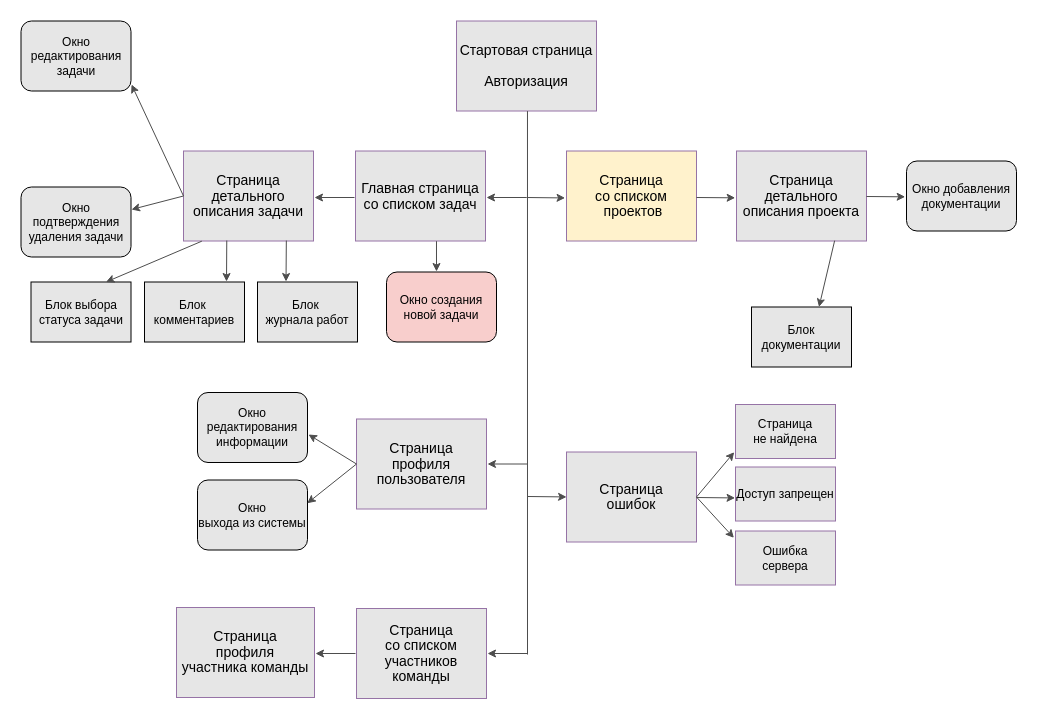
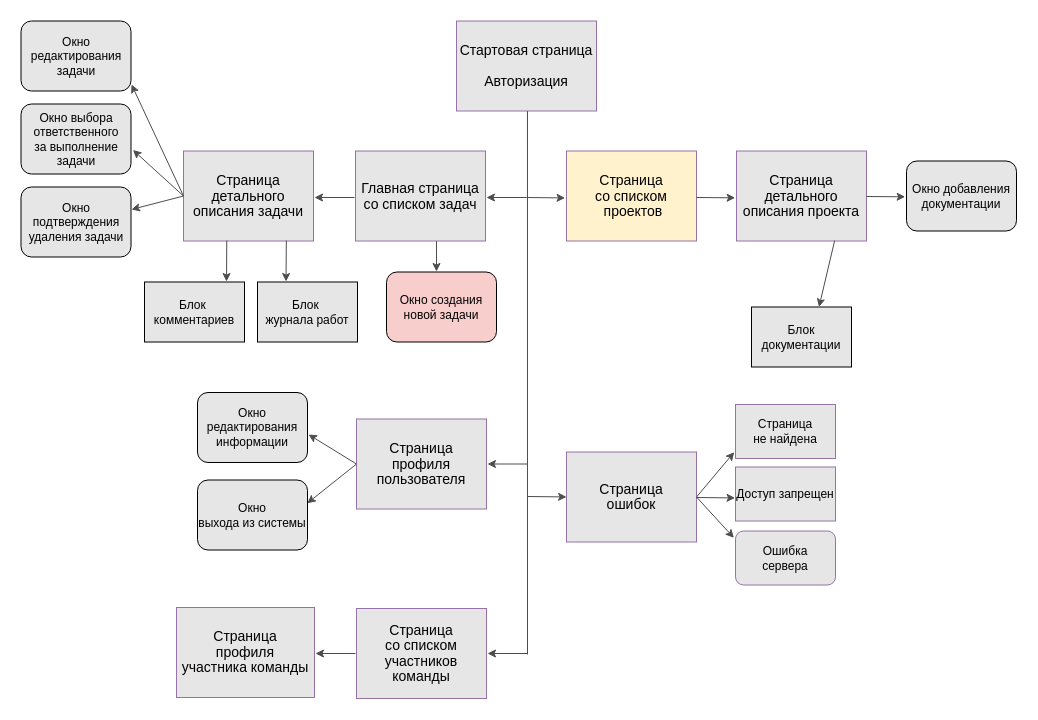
node "Окно выбора ответственного за выполнение задачи": added
edge "Страница детального описания задачи" -> "Окно выбора ответственного за выполнение задачи": added
edge "Страница детального описания задачи" -> "Блок выбора статуса задачи": removed
node "Блок выбора статуса задачи": removed
node "Ошибка сервера": shape rectangle -> rounded rectangle
